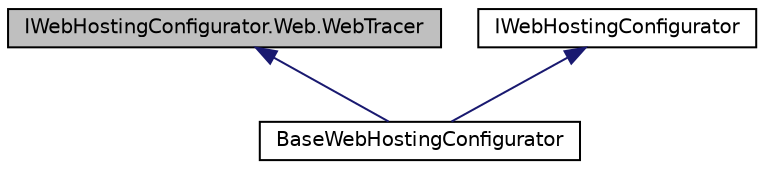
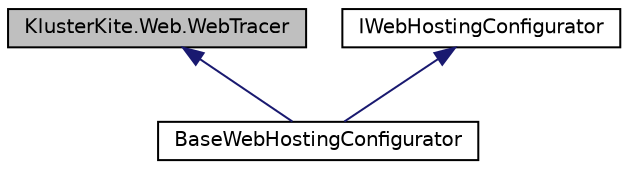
node "IWebHostingConfigurator.Web.WebTracer": label "IWebHostingConfigurator.Web.WebTracer" -> "KlusterKite.Web.WebTracer"
